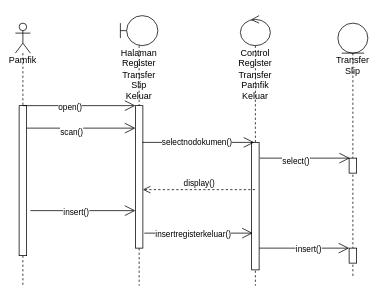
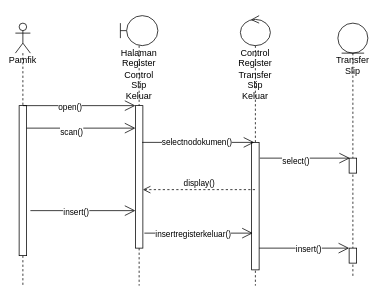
node "Halaman Register Transfer Slip Keluar": label "Halaman Register Transfer Slip Keluar" -> "Halaman Register Control Slip Keluar"
node "Control Register Transfer Pamfik Keluar": label "Control Register Transfer Pamfik Keluar" -> "Control Register Transfer Slip Keluar"
